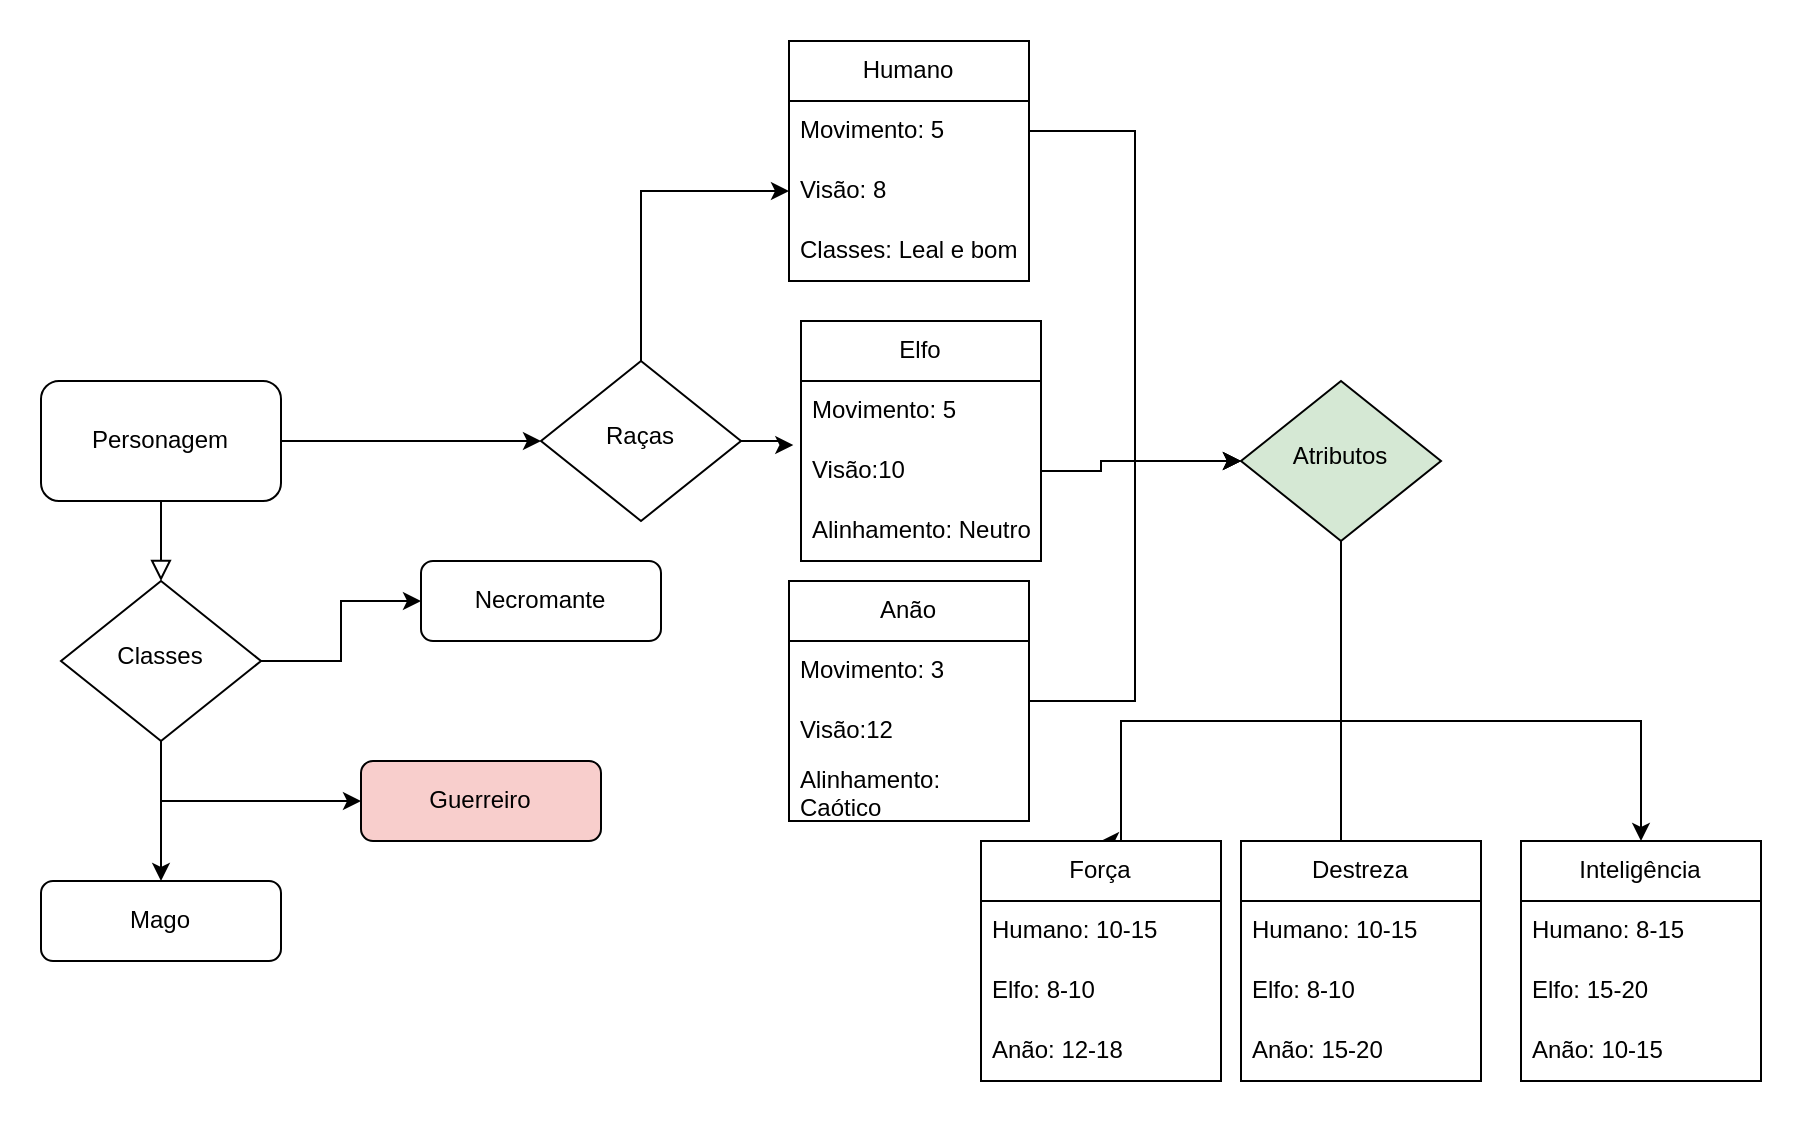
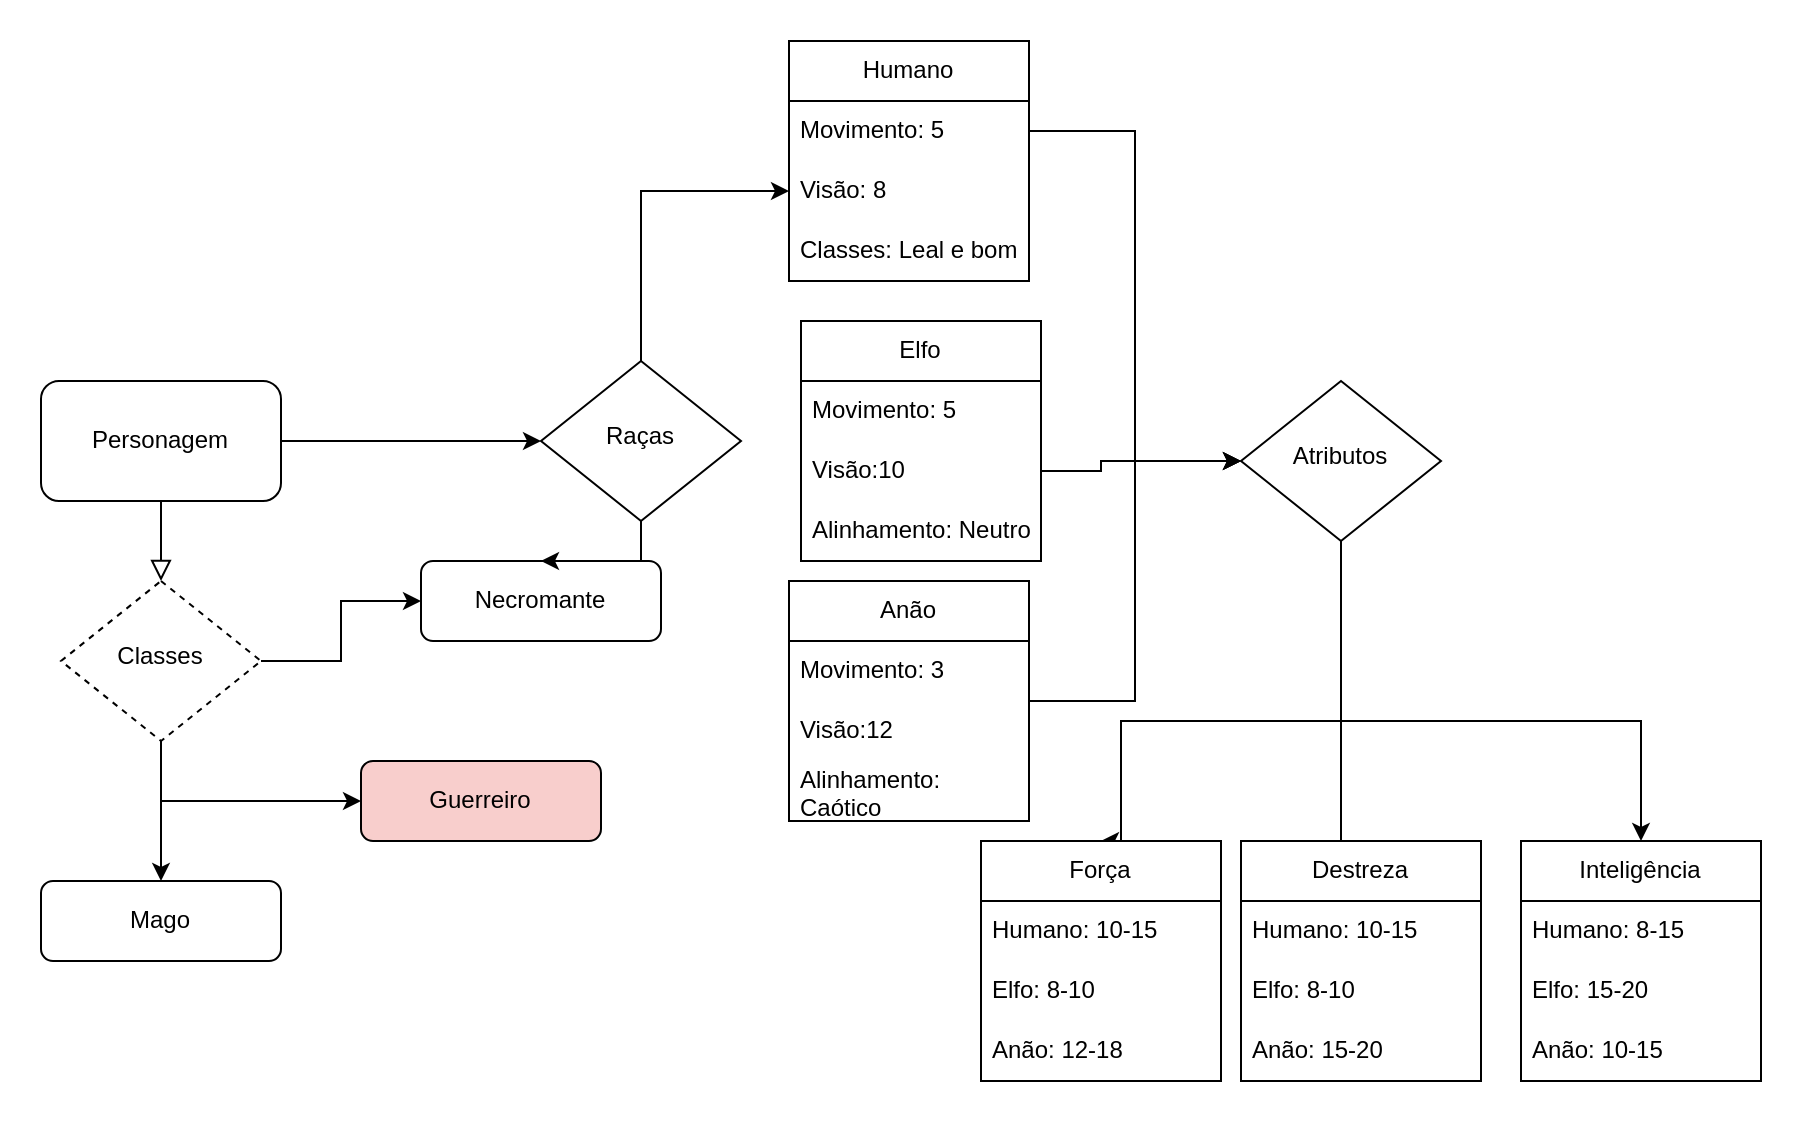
edge "Raças" -> "Visão:10": now "Raças" -> "Necromante"
node "Atributos": fillcolor #d5e8d4 -> #ffffff
node "Classes": style solid -> dashed
